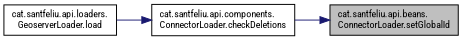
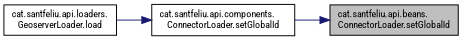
node "cat.santfeliu.api.components. ConnectorLoader.checkDeletions": label "cat.santfeliu.api.components. ConnectorLoader.checkDeletions" -> "cat.santfeliu.api.components. ConnectorLoader.setGlobalId"
